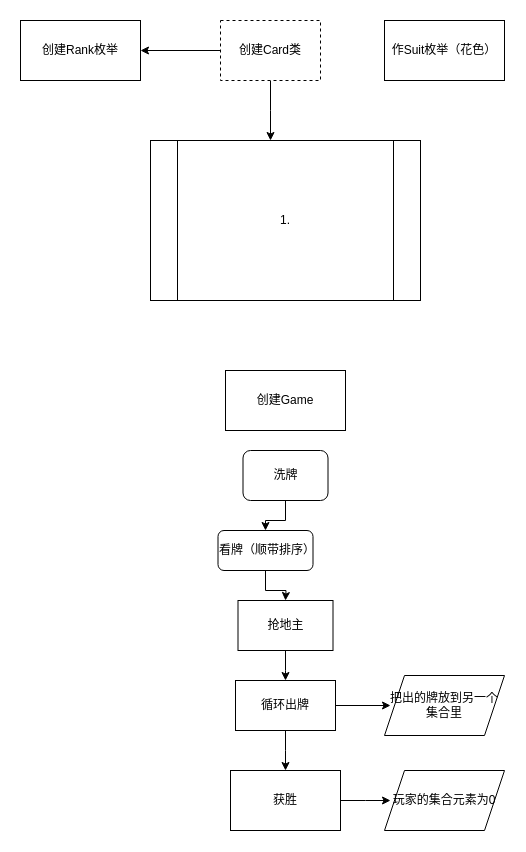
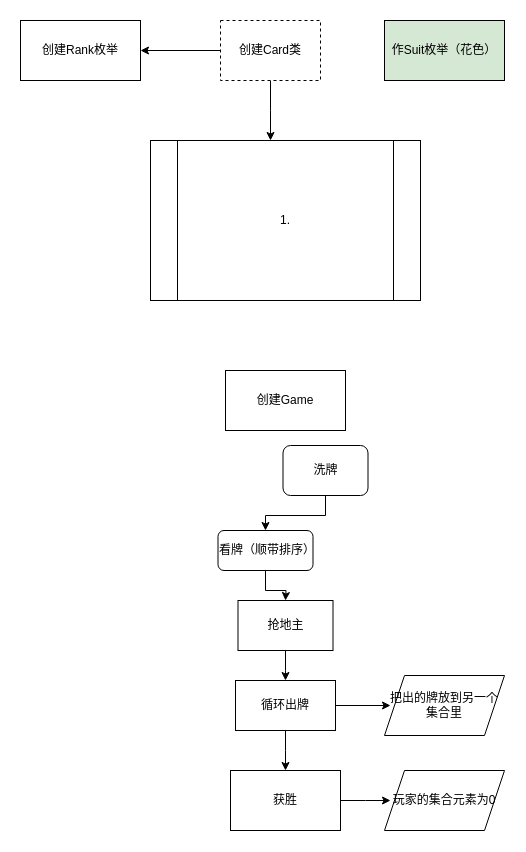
node "作Suit枚举（花色）": fillcolor #ffffff -> #d5e8d4
node "洗牌": moved (286, 476) -> (326, 471)
